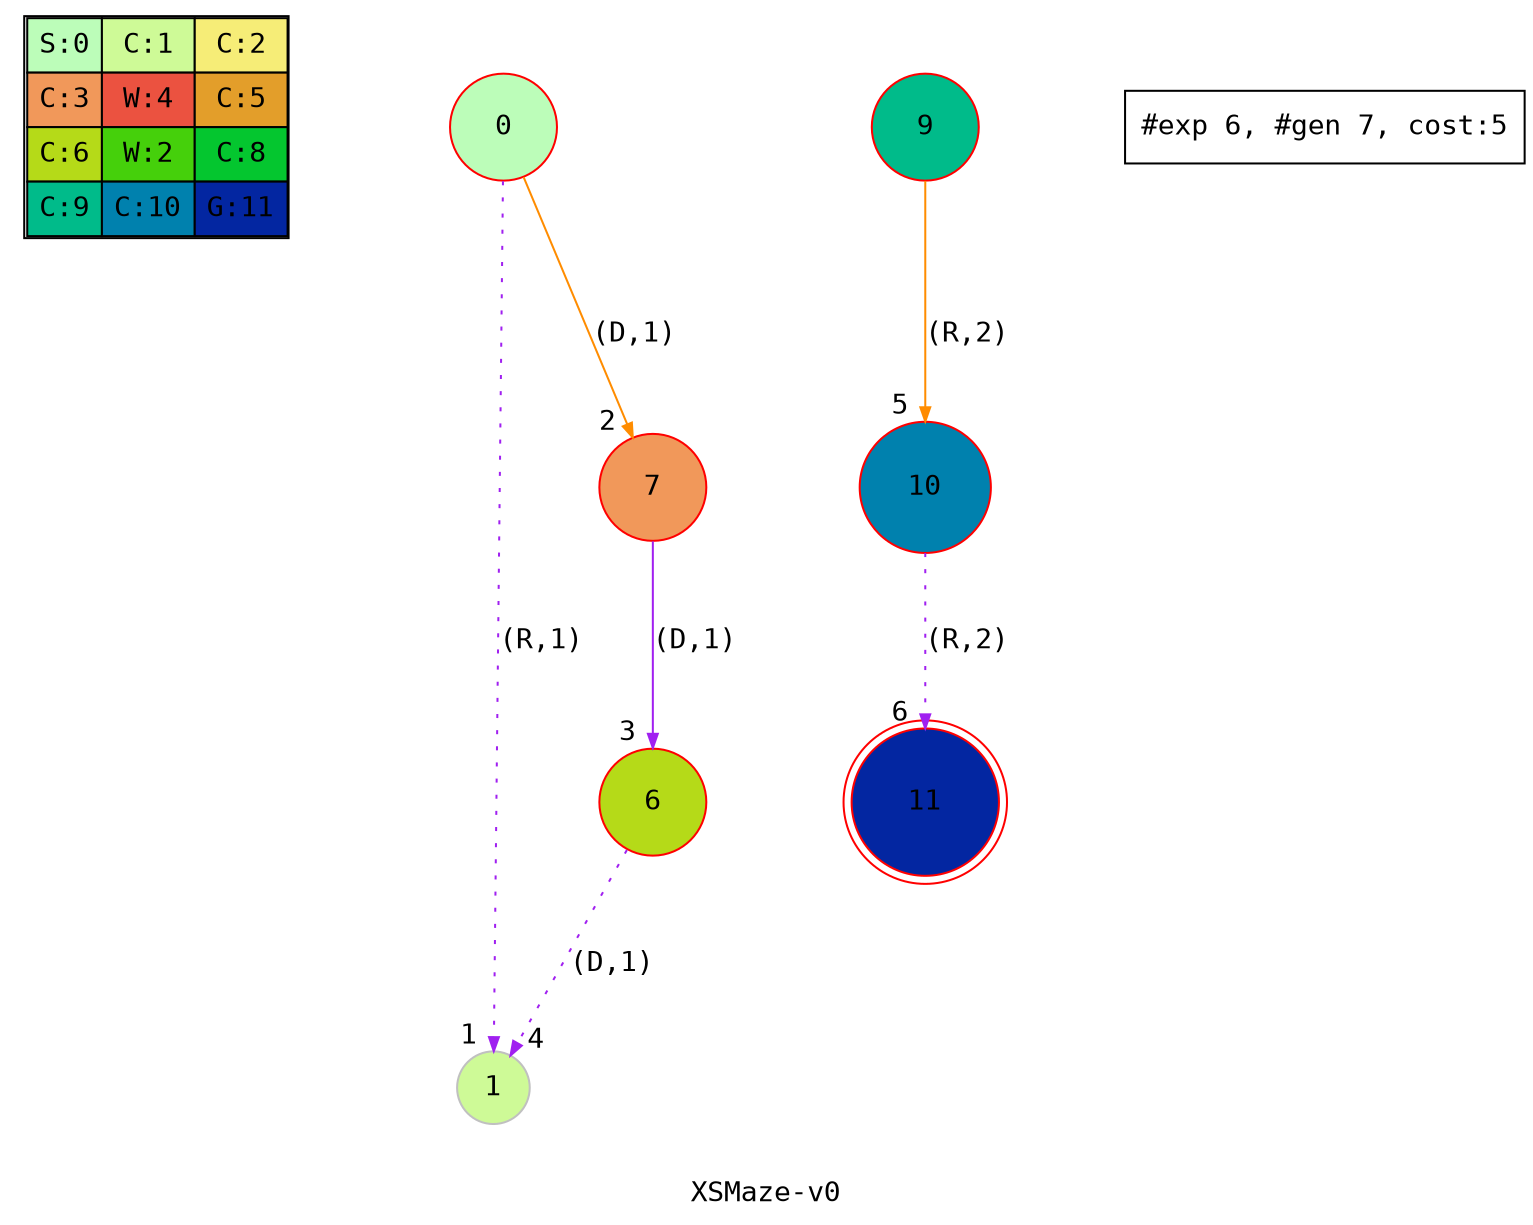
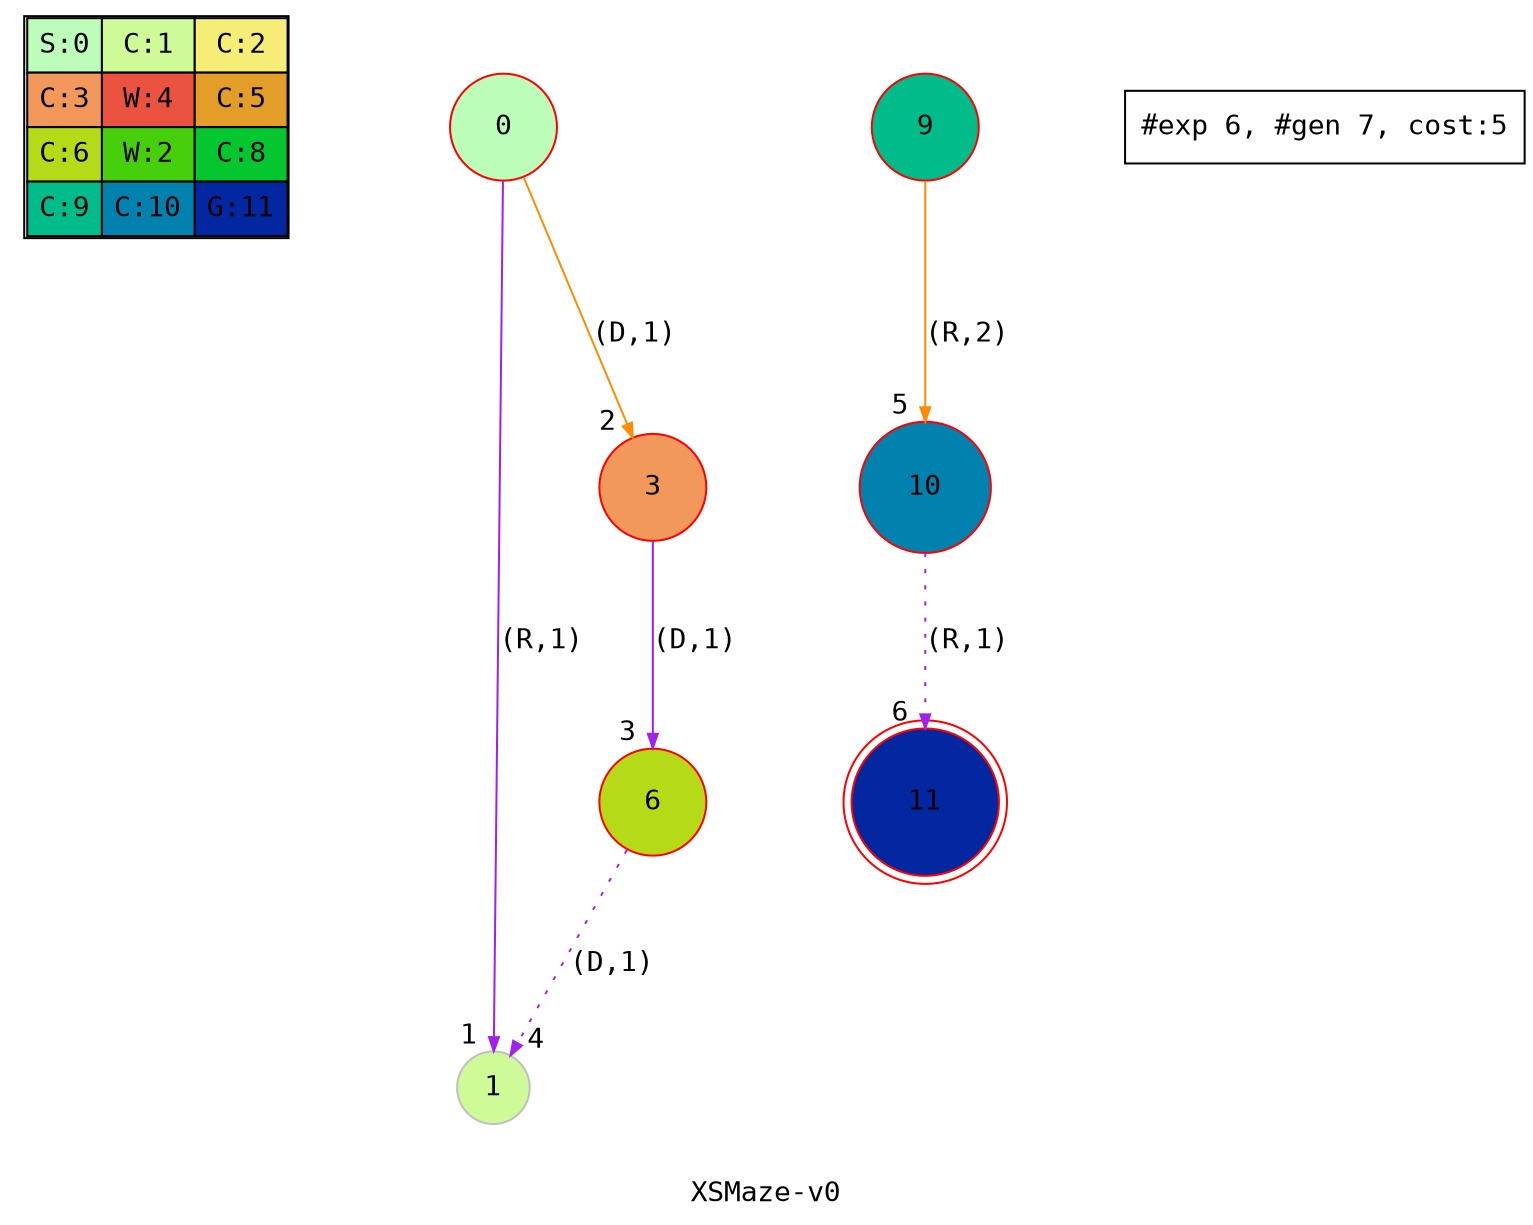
node "7": label "7" -> "3"
edge "0" -> "1": style dotted -> solid
edge "10" -> "11": label "(R,2)" -> "(R,1)"
